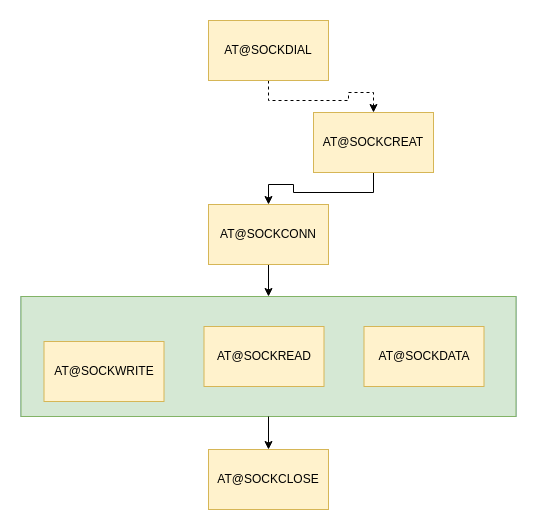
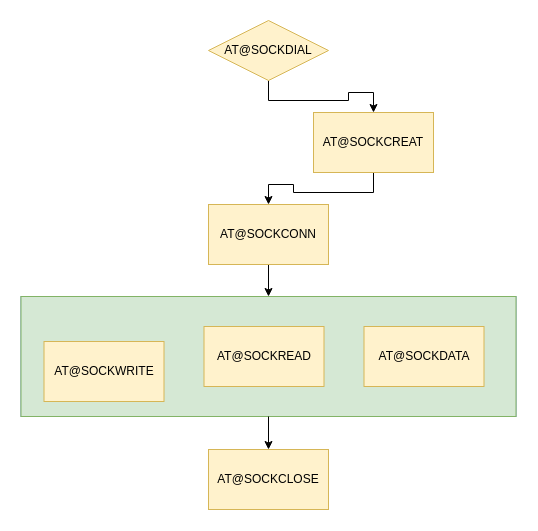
node "AT@SOCKDIAL": shape rectangle -> diamond
edge "AT@SOCKDIAL" -> "AT@SOCKCREAT": style dashed -> solid
